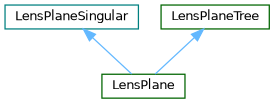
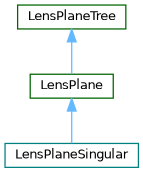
edge "LensPlane" -> "LensPlaneSingular": reversed
